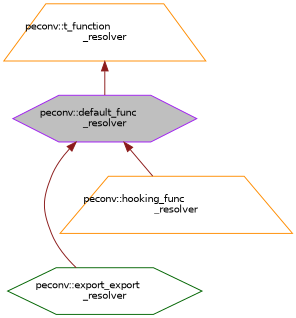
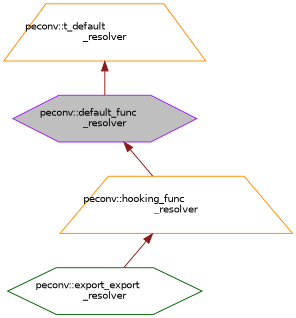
node "peconv::t_function _resolver": label "peconv::t_function _resolver" -> "peconv::t_default _resolver"
edge "peconv::export_export _resolver" -> "peconv::default_func _resolver": now "peconv::export_export _resolver" -> "peconv::hooking_func _resolver"
